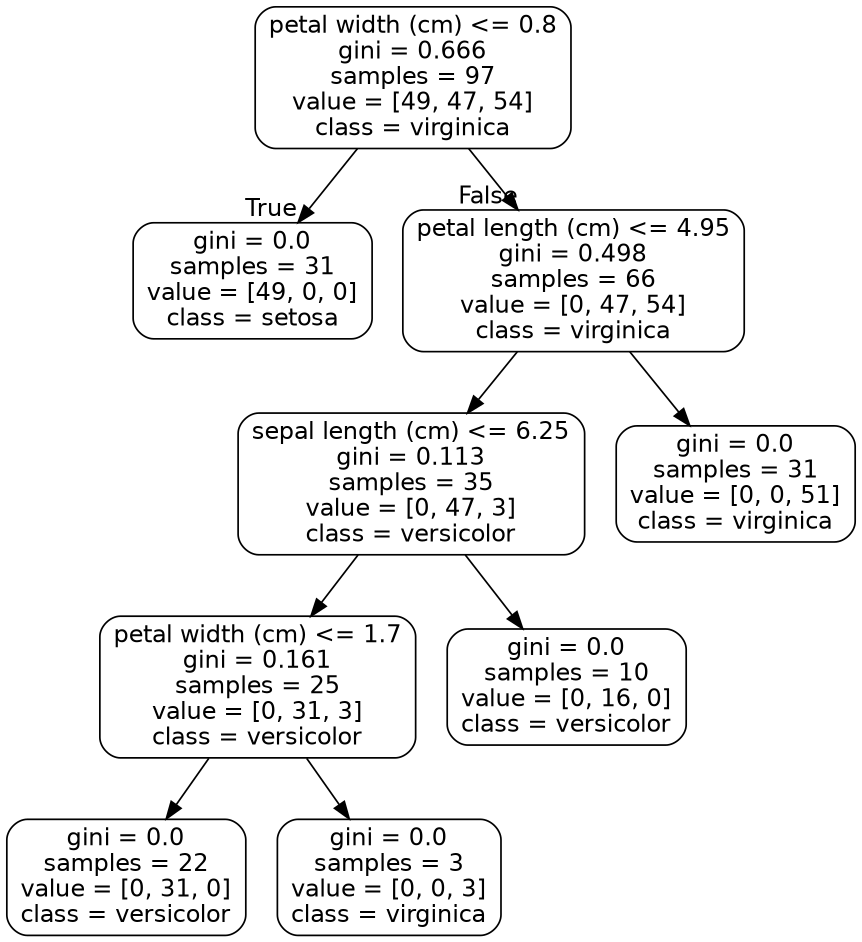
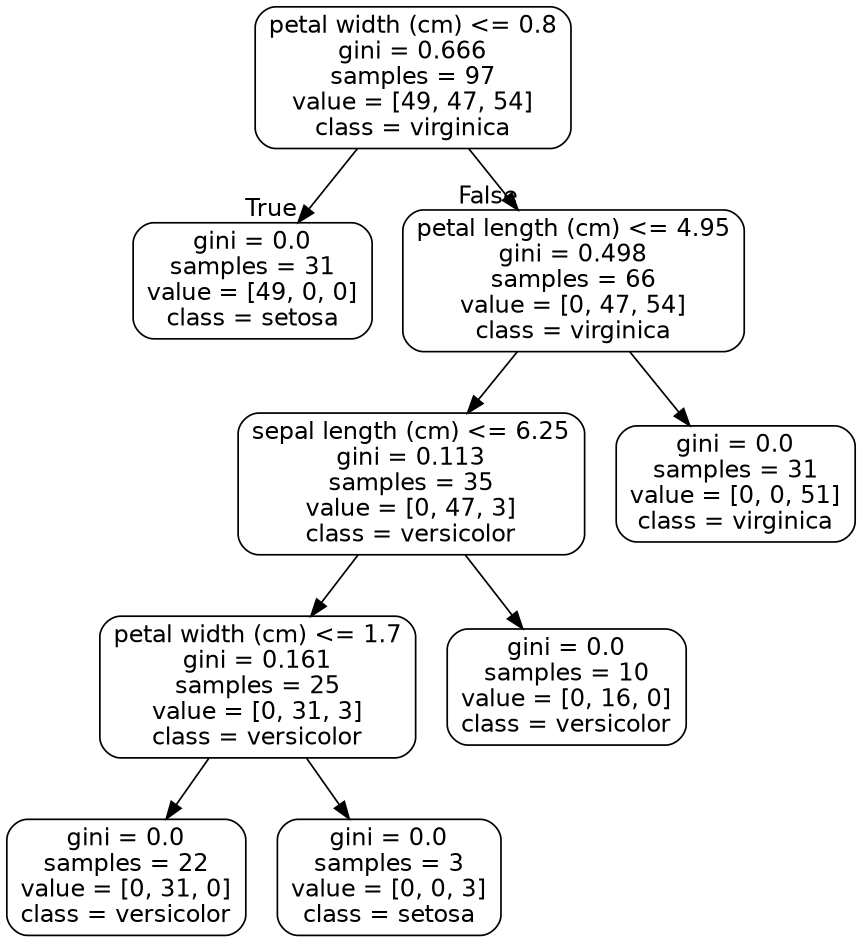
node "gini = 0.0 samples = 3 value = [0, 0, 3] class = virginica": label "gini = 0.0 samples = 3 value = [0, 0, 3] class = virginica" -> "gini = 0.0 samples = 3 value = [0, 0, 3] class = setosa"
